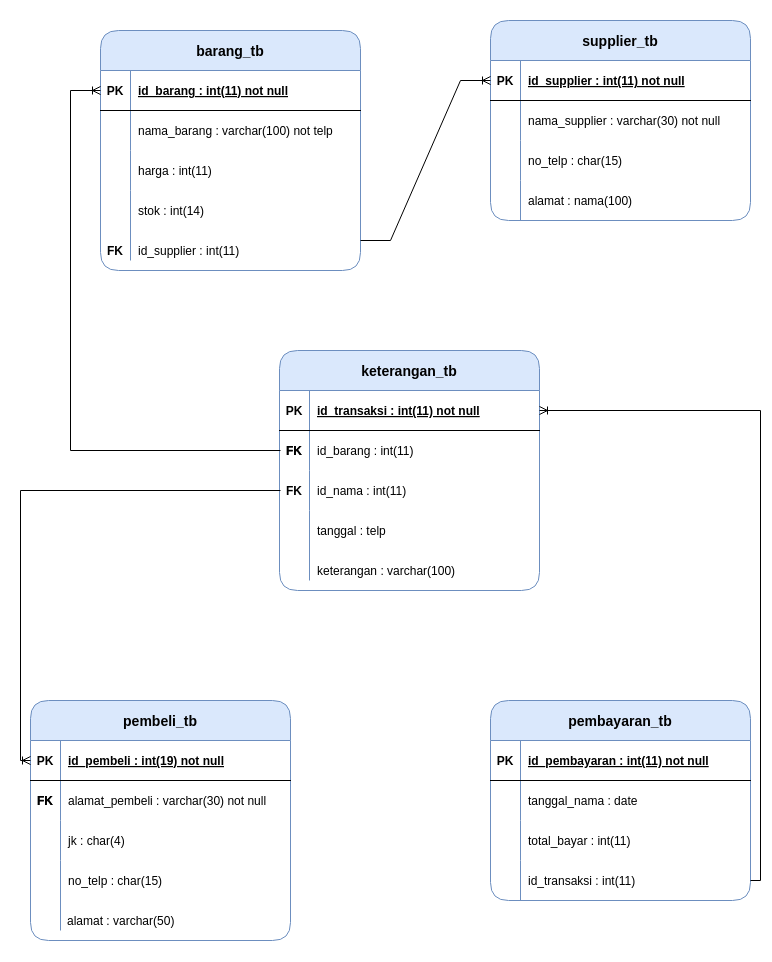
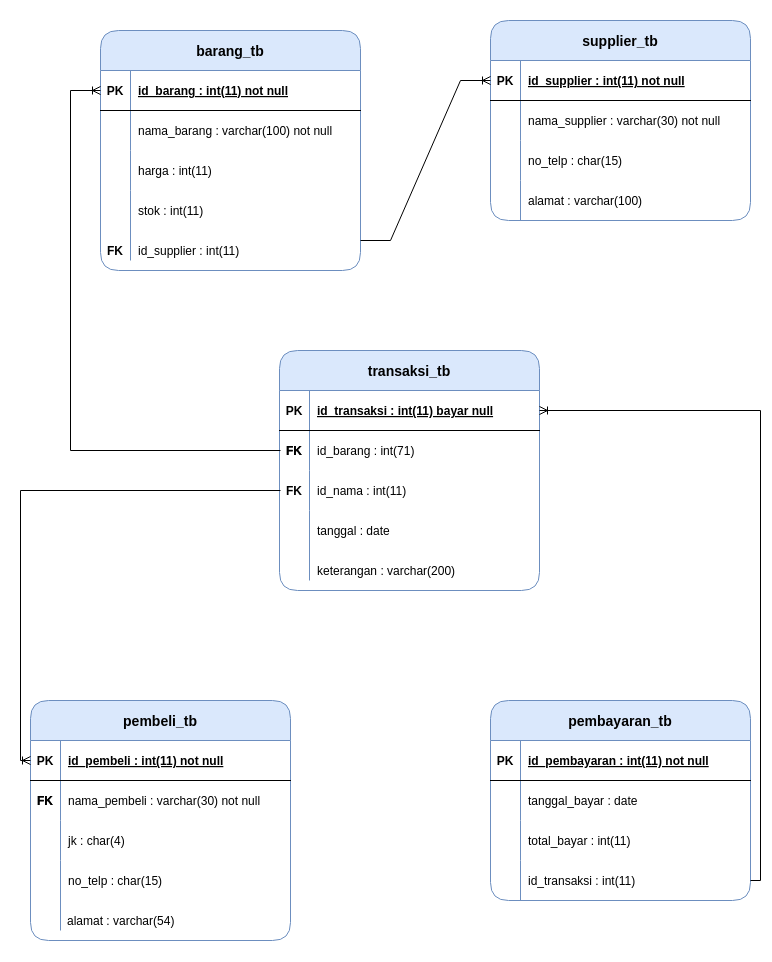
node "nama_barang : varchar(100) not telp": label "nama_barang : varchar(100) not telp" -> "nama_barang : varchar(100) not null"
node "alamat : nama(100)": label "alamat : nama(100)" -> "alamat : varchar(100)"
node "stok : int(14)": label "stok : int(14)" -> "stok : int(11)"
node "keterangan_tb": label "keterangan_tb" -> "transaksi_tb"
node "id_transaksi : int(11) not null": label "id_transaksi : int(11) not null" -> "id_transaksi : int(11) bayar null"
node "id_barang : int(11)": label "id_barang : int(11)" -> "id_barang : int(71)"
node "tanggal : telp": label "tanggal : telp" -> "tanggal : date"
node "keterangan : varchar(100)": label "keterangan : varchar(100)" -> "keterangan : varchar(200)"
node "id_pembeli : int(19) not null": label "id_pembeli : int(19) not null" -> "id_pembeli : int(11) not null"
node "alamat_pembeli : varchar(30) not null": label "alamat_pembeli : varchar(30) not null" -> "nama_pembeli : varchar(30) not null"
node "tanggal_nama : date": label "tanggal_nama : date" -> "tanggal_bayar : date"
node "alamat : varchar(50)": label "alamat : varchar(50)" -> "alamat : varchar(54)"
